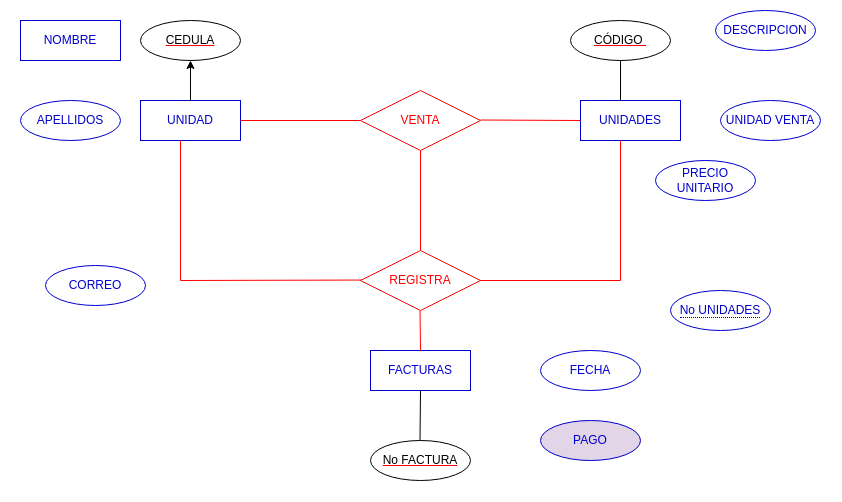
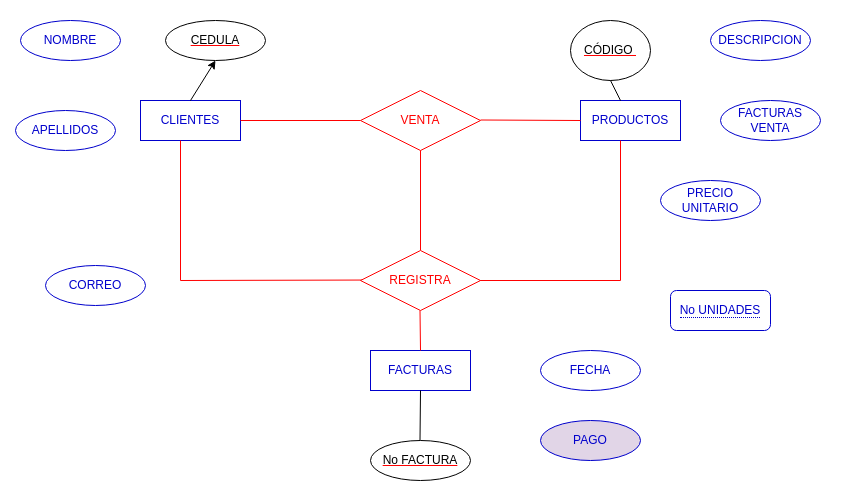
node "DESCRIPCION": moved (766, 31) -> (761, 41)
node "NOMBRE": shape rectangle -> ellipse
node "CEDULA": moved (191, 41) -> (216, 41)
node "CÓDIGO": size 100x40 -> 80x60
node "APELLIDOS": moved (71, 121) -> (66, 131)
node "UNIDAD": label "UNIDAD" -> "CLIENTES"
node "UNIDADES": label "UNIDADES" -> "PRODUCTOS"
node "UNIDAD VENTA": label "UNIDAD VENTA" -> "FACTURAS VENTA"
node "PRECIO UNITARIO": moved (706, 181) -> (711, 201)
node "No UNIDADES": shape ellipse -> rounded rectangle
